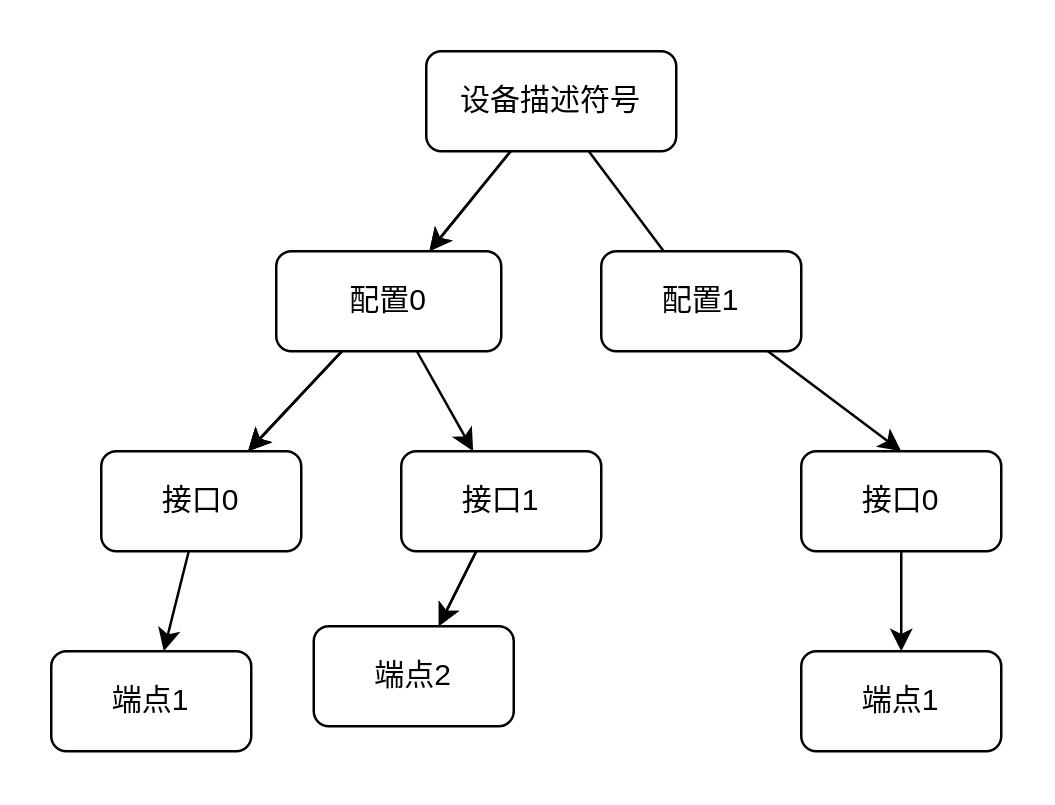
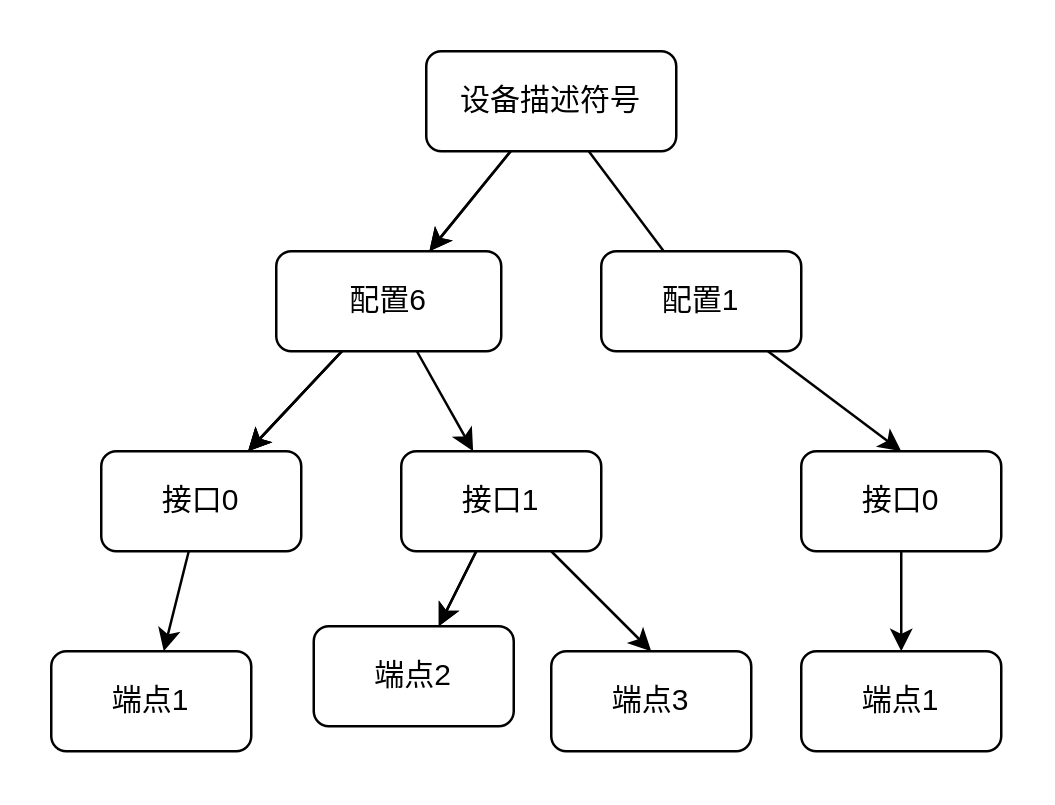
node "配置0": label "配置0" -> "配置6"
edge "接口1" -> "端点3": added
node "端点3": added
